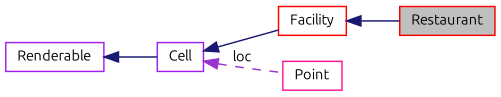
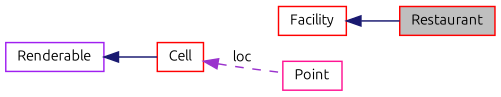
edge "Facility" -> "Cell": removed
node "Cell": color purple -> red
